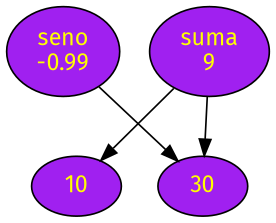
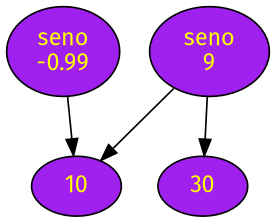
node "suma 9": label "suma 9" -> "seno 9"
edge "seno -0.99" -> "30": now "seno -0.99" -> "10"
